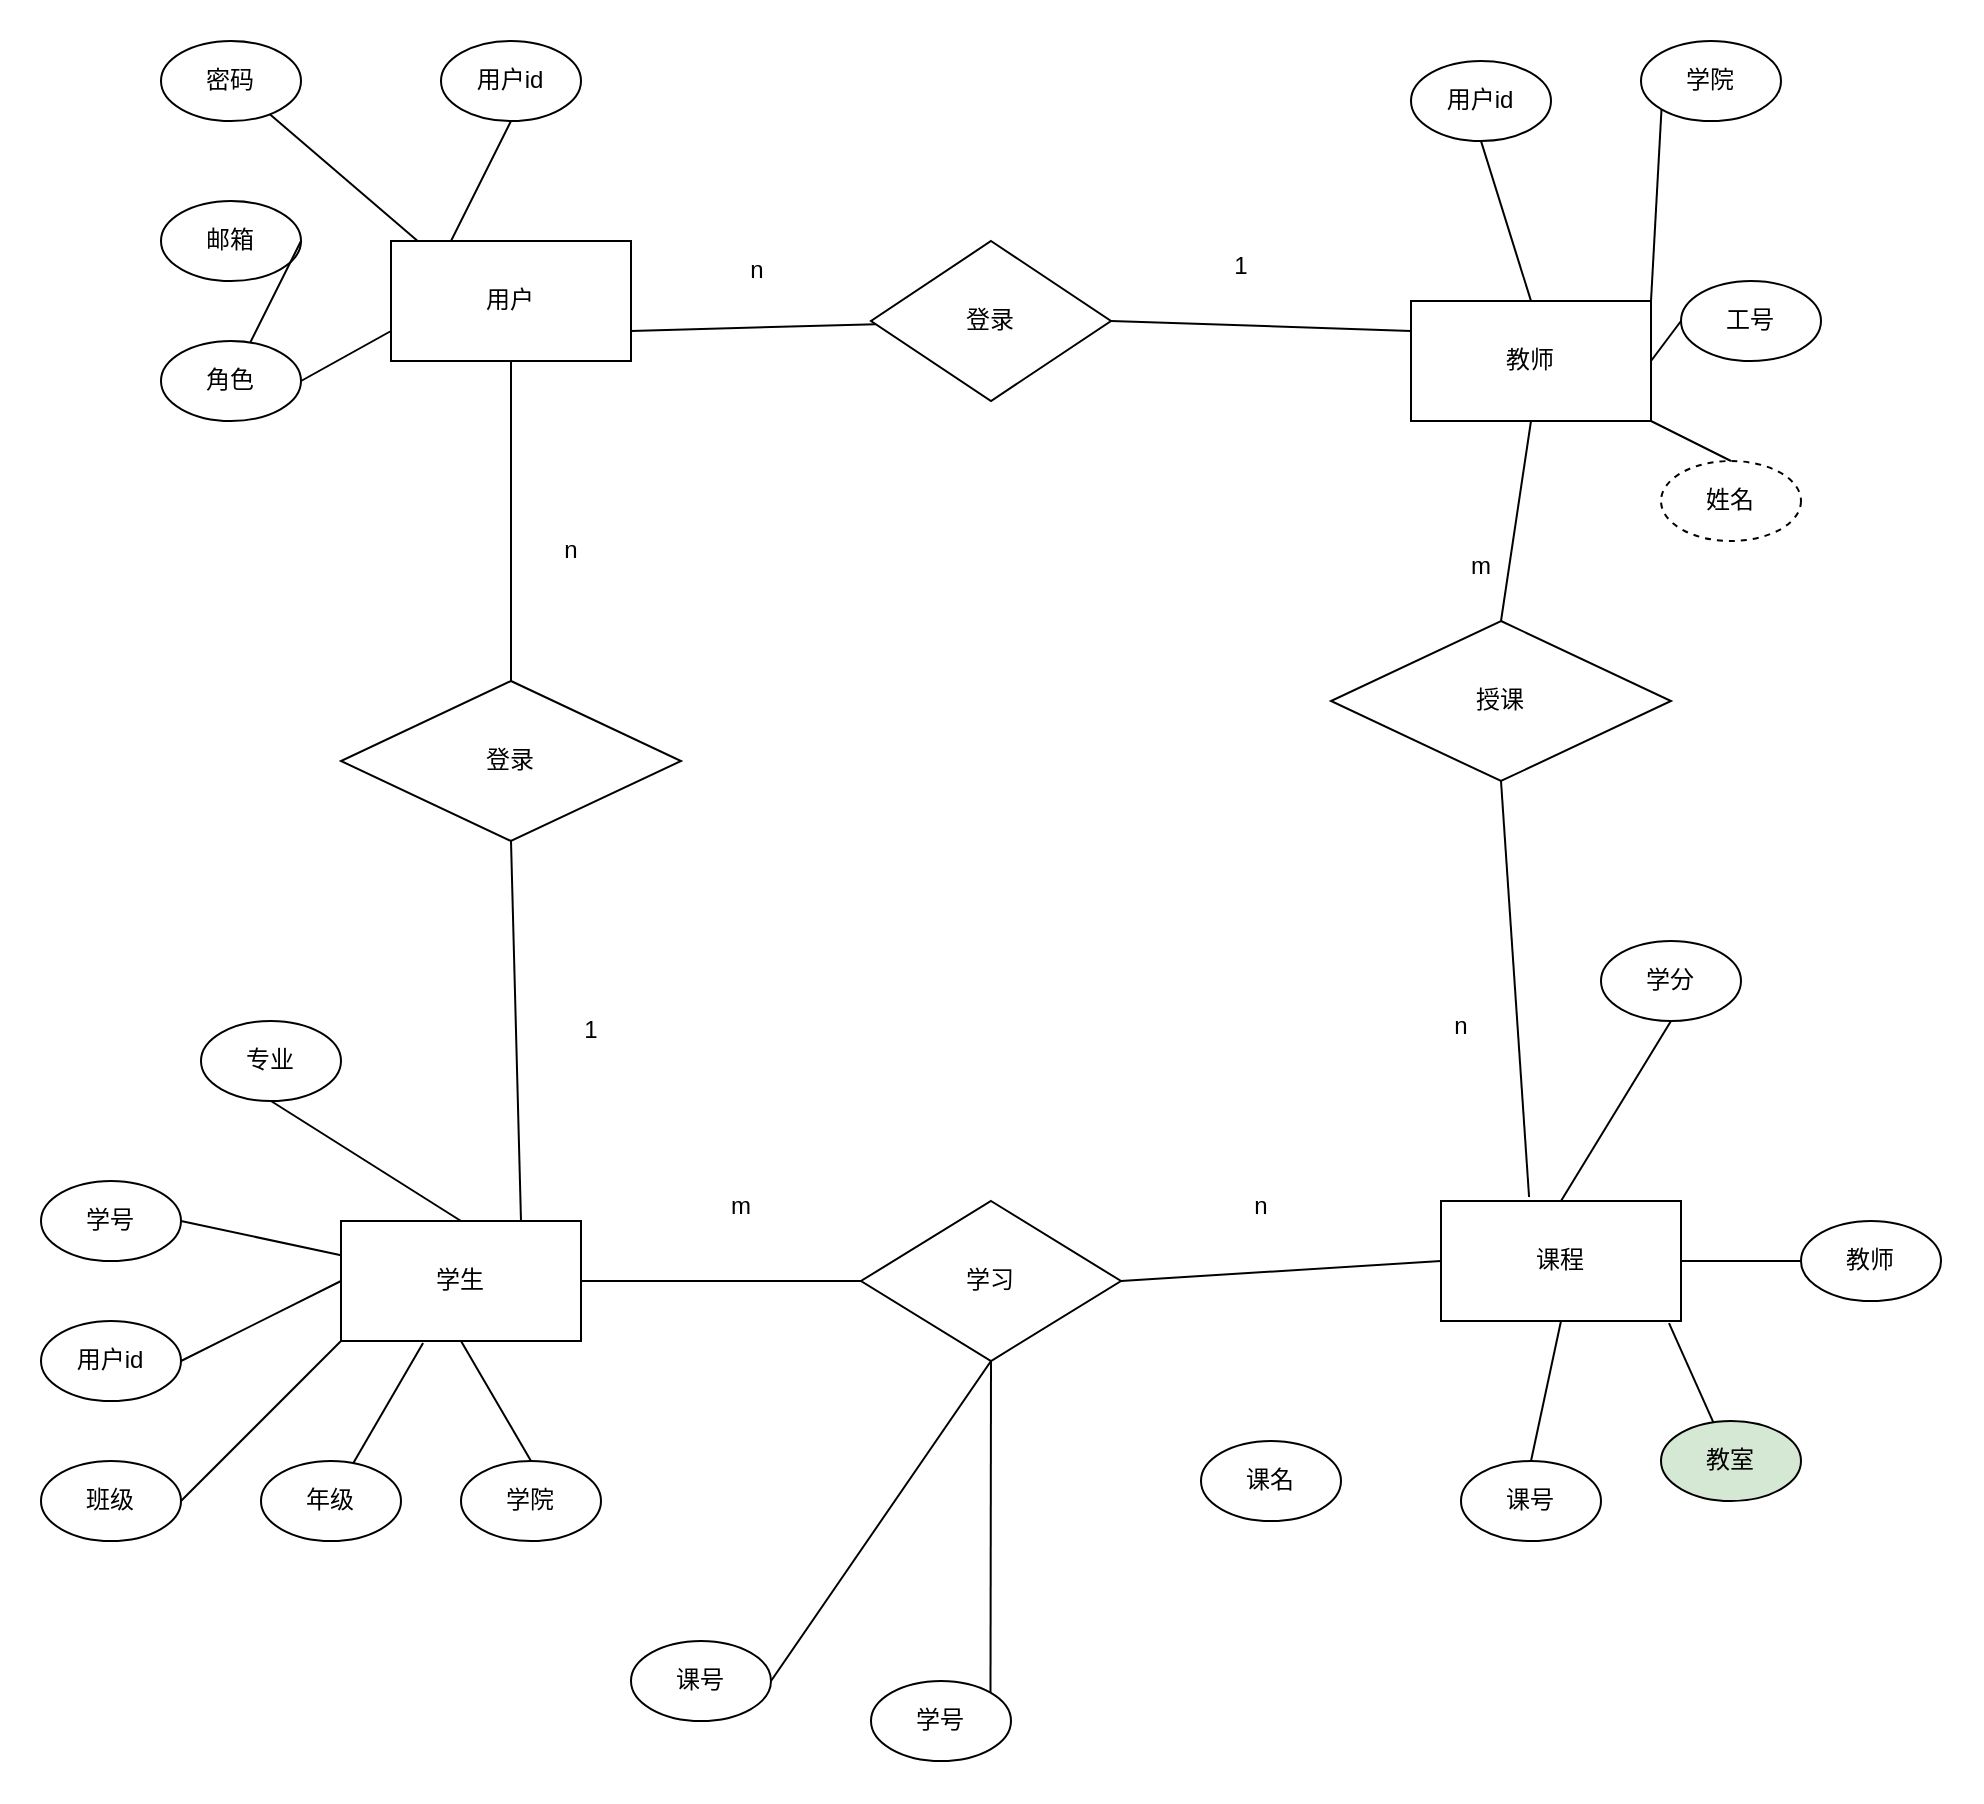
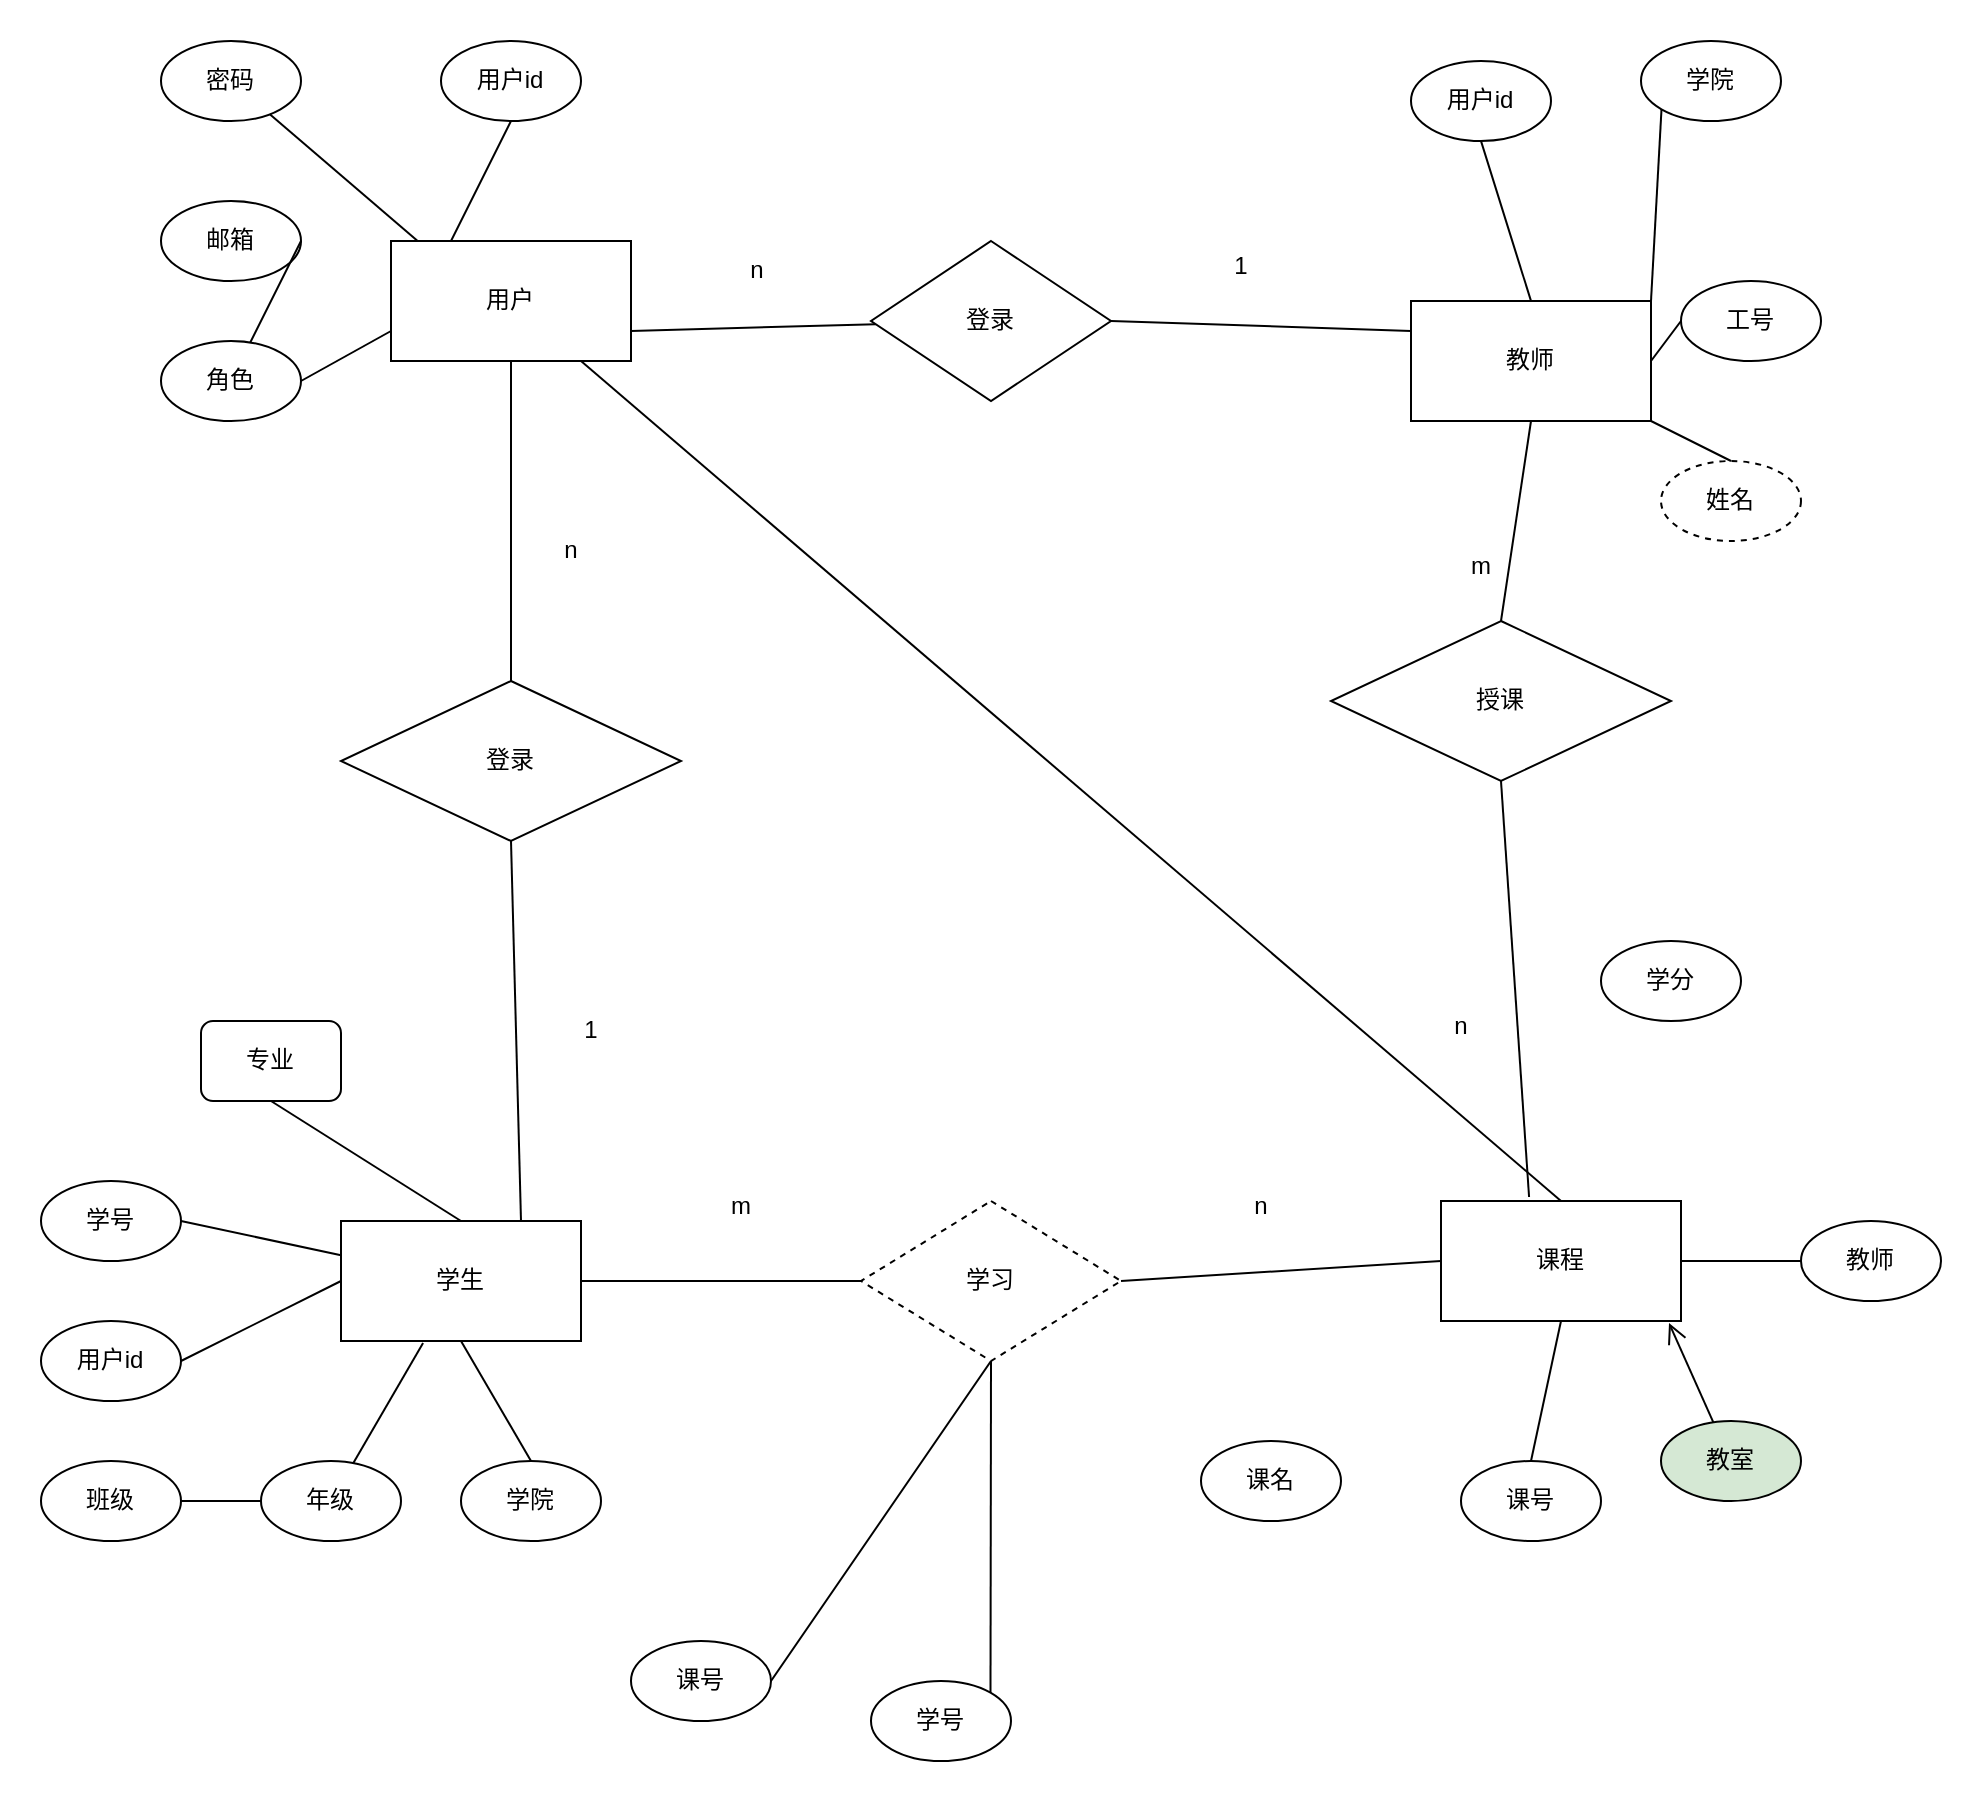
node "专业": shape ellipse -> rounded rectangle
edge "学分" -- "课程": now "用户" -- "课程"
node "学习": style solid -> dashed
edge "课程" -- "教室": arrowhead none -> open
edge "学生" -- "班级": now "年级" -- "班级"
